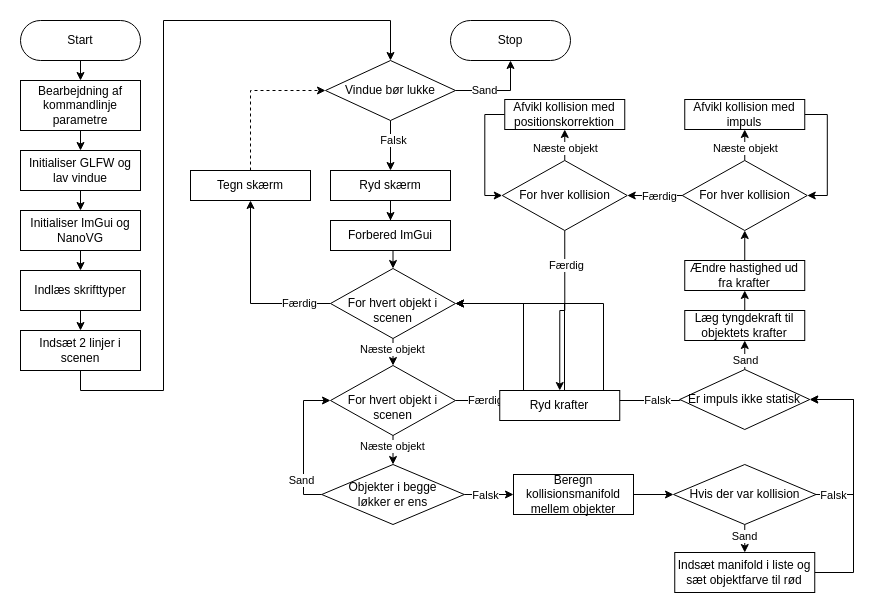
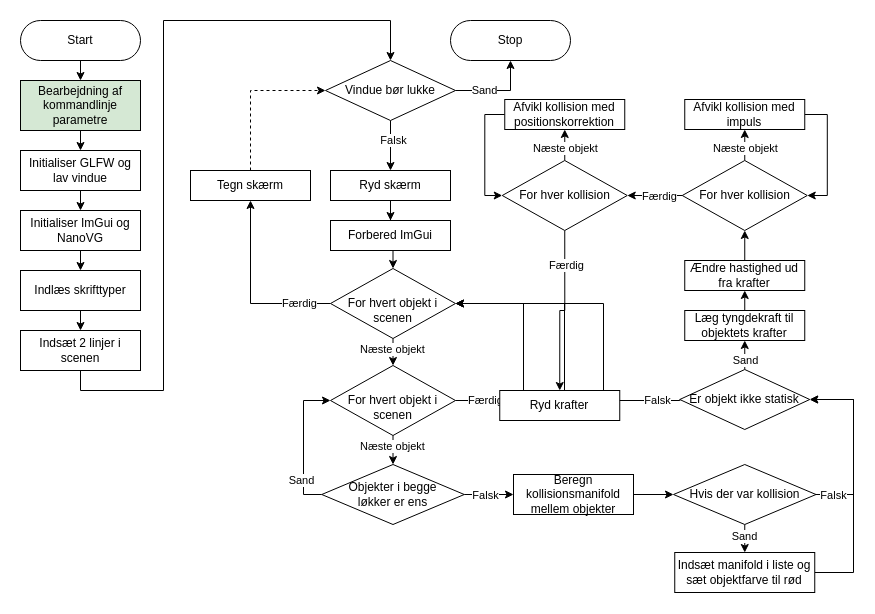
node "Bearbejdning af kommandlinje parametre": fillcolor #ffffff -> #d5e8d4
node "Er impuls ikke statisk": label "Er impuls ikke statisk" -> "Er objekt ikke statisk"
